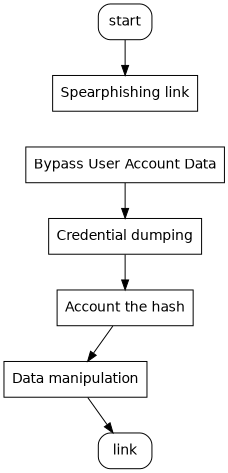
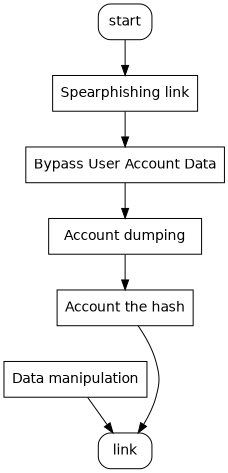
edge "Spearphishing link" -> "Bypass User Account Data": added
node "Credential dumping": label "Credential dumping" -> "Account dumping"
edge "Account the hash" -> "Data manipulation": now "Account the hash" -> "link"
